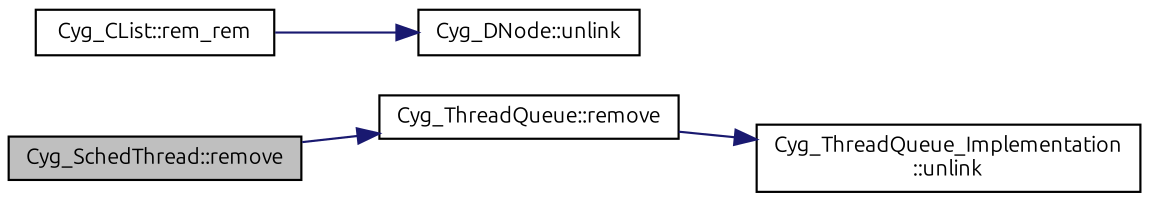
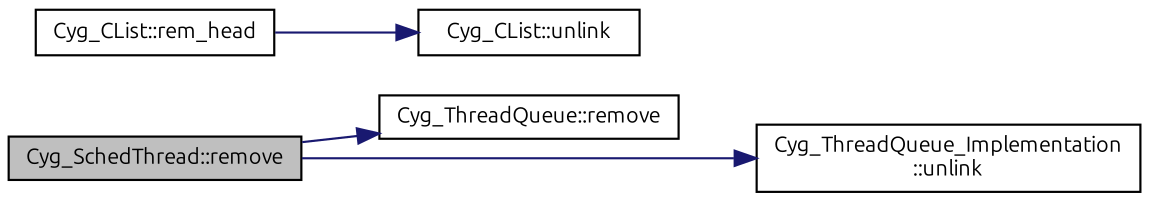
node "Cyg_CList::rem_rem": label "Cyg_CList::rem_rem" -> "Cyg_CList::rem_head"
node "Cyg_DNode::unlink": label "Cyg_DNode::unlink" -> "Cyg_CList::unlink"
edge "Cyg_ThreadQueue::remove" -> "Cyg_ThreadQueue_Implementation ::unlink": now "Cyg_SchedThread::remove" -> "Cyg_ThreadQueue_Implementation ::unlink"
